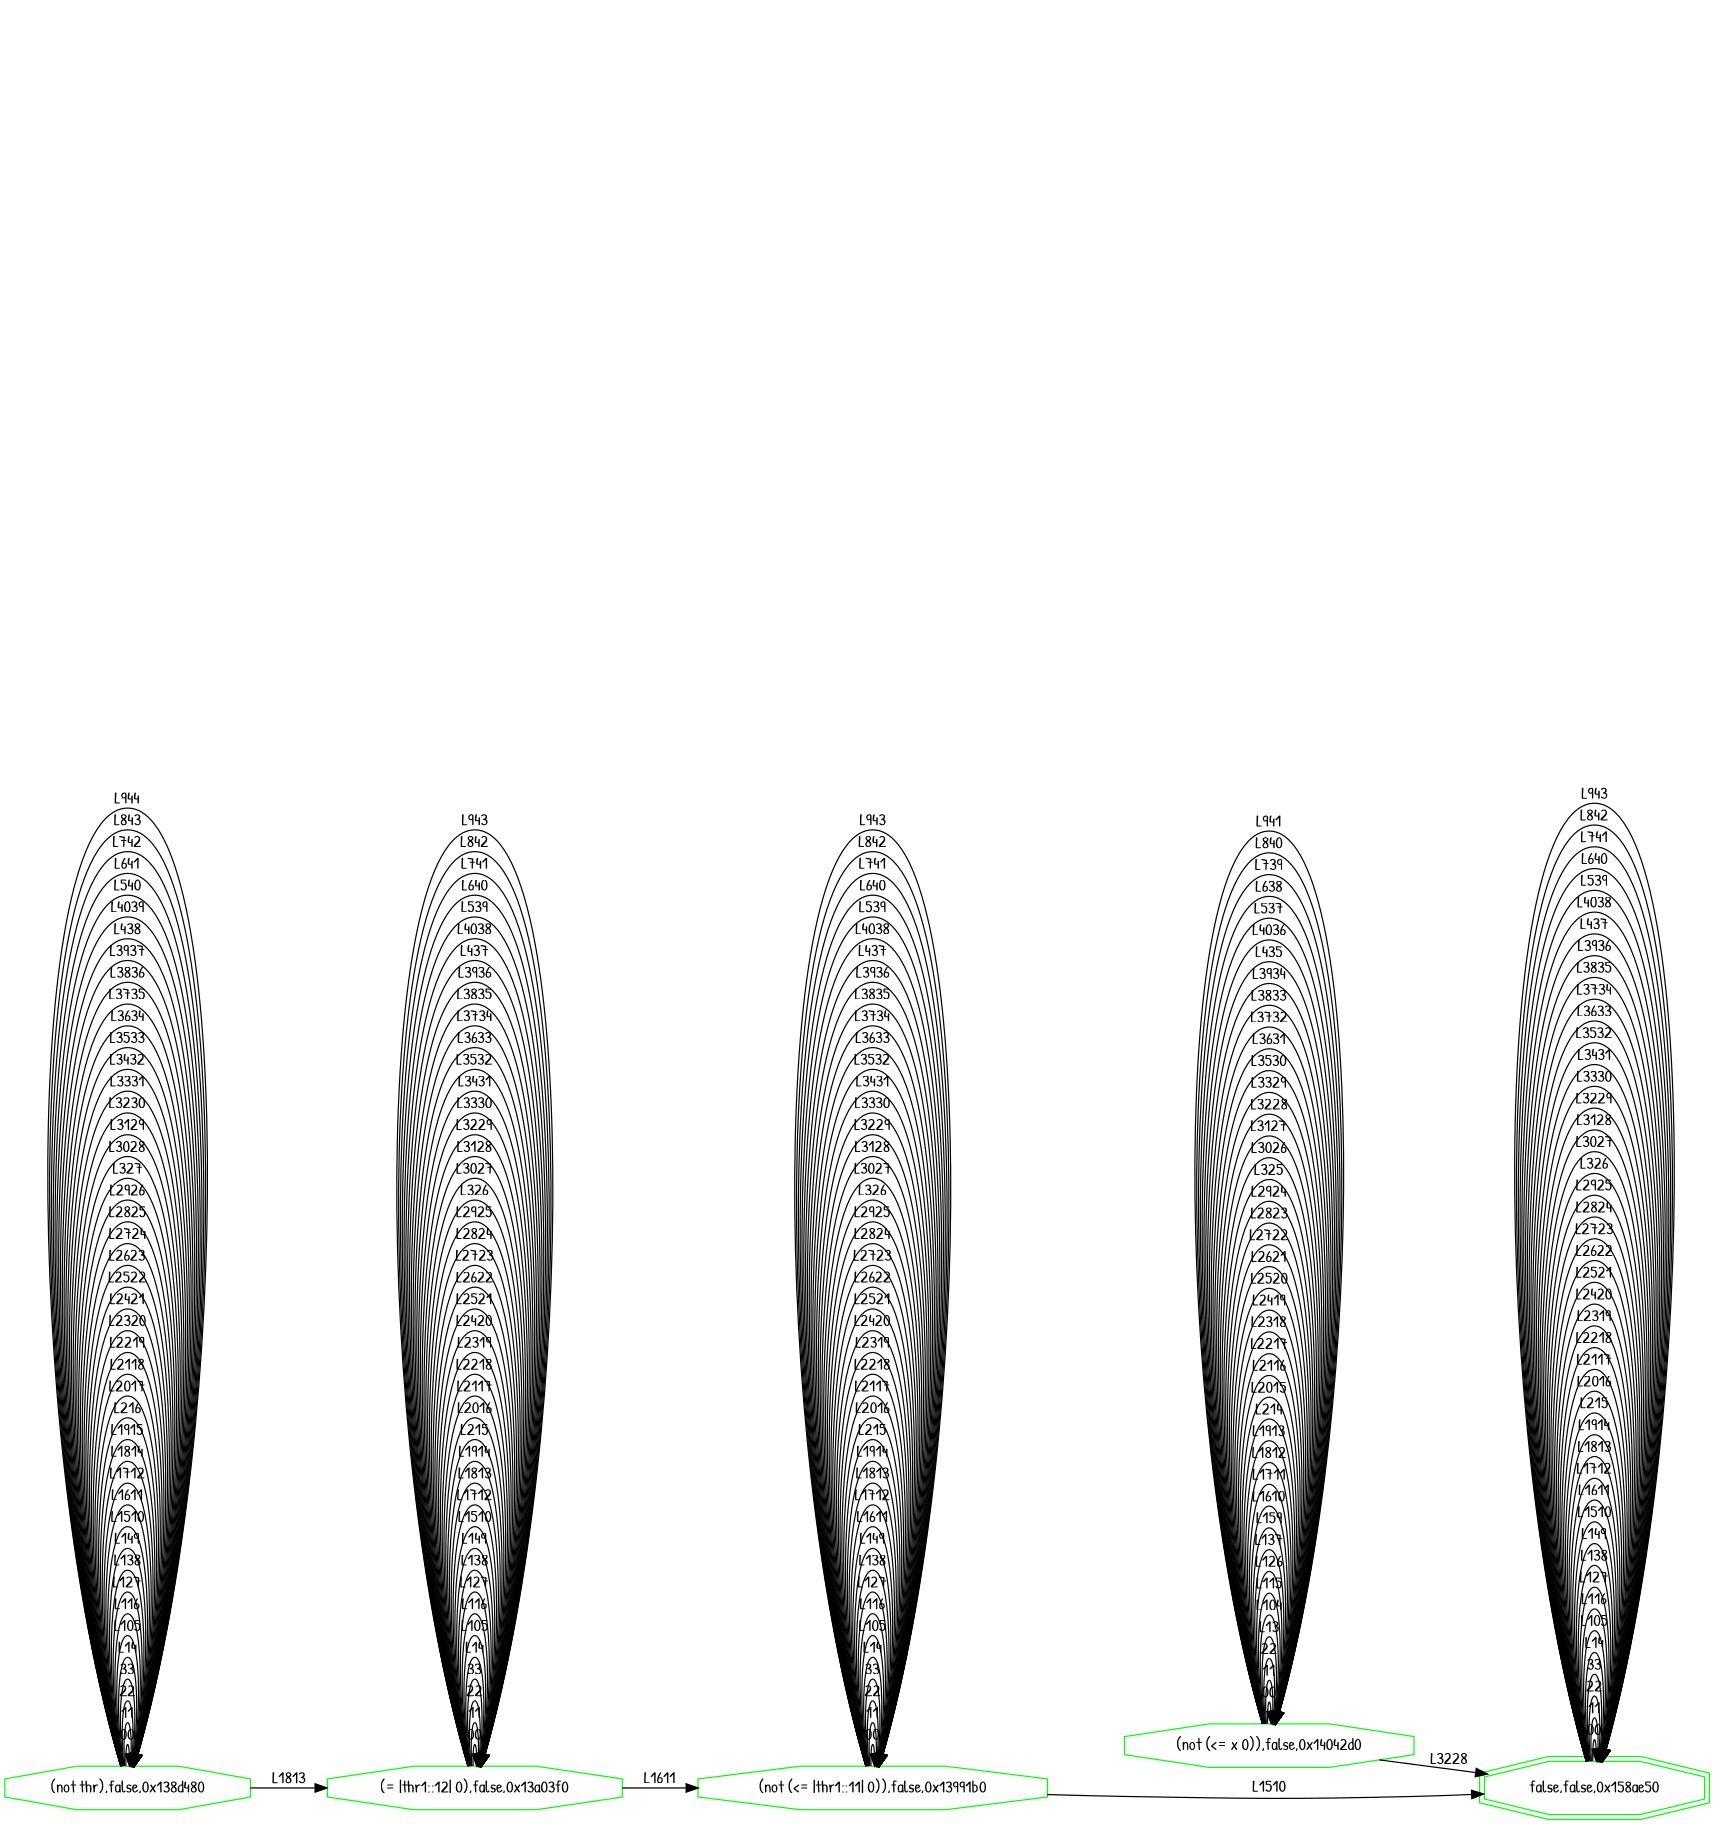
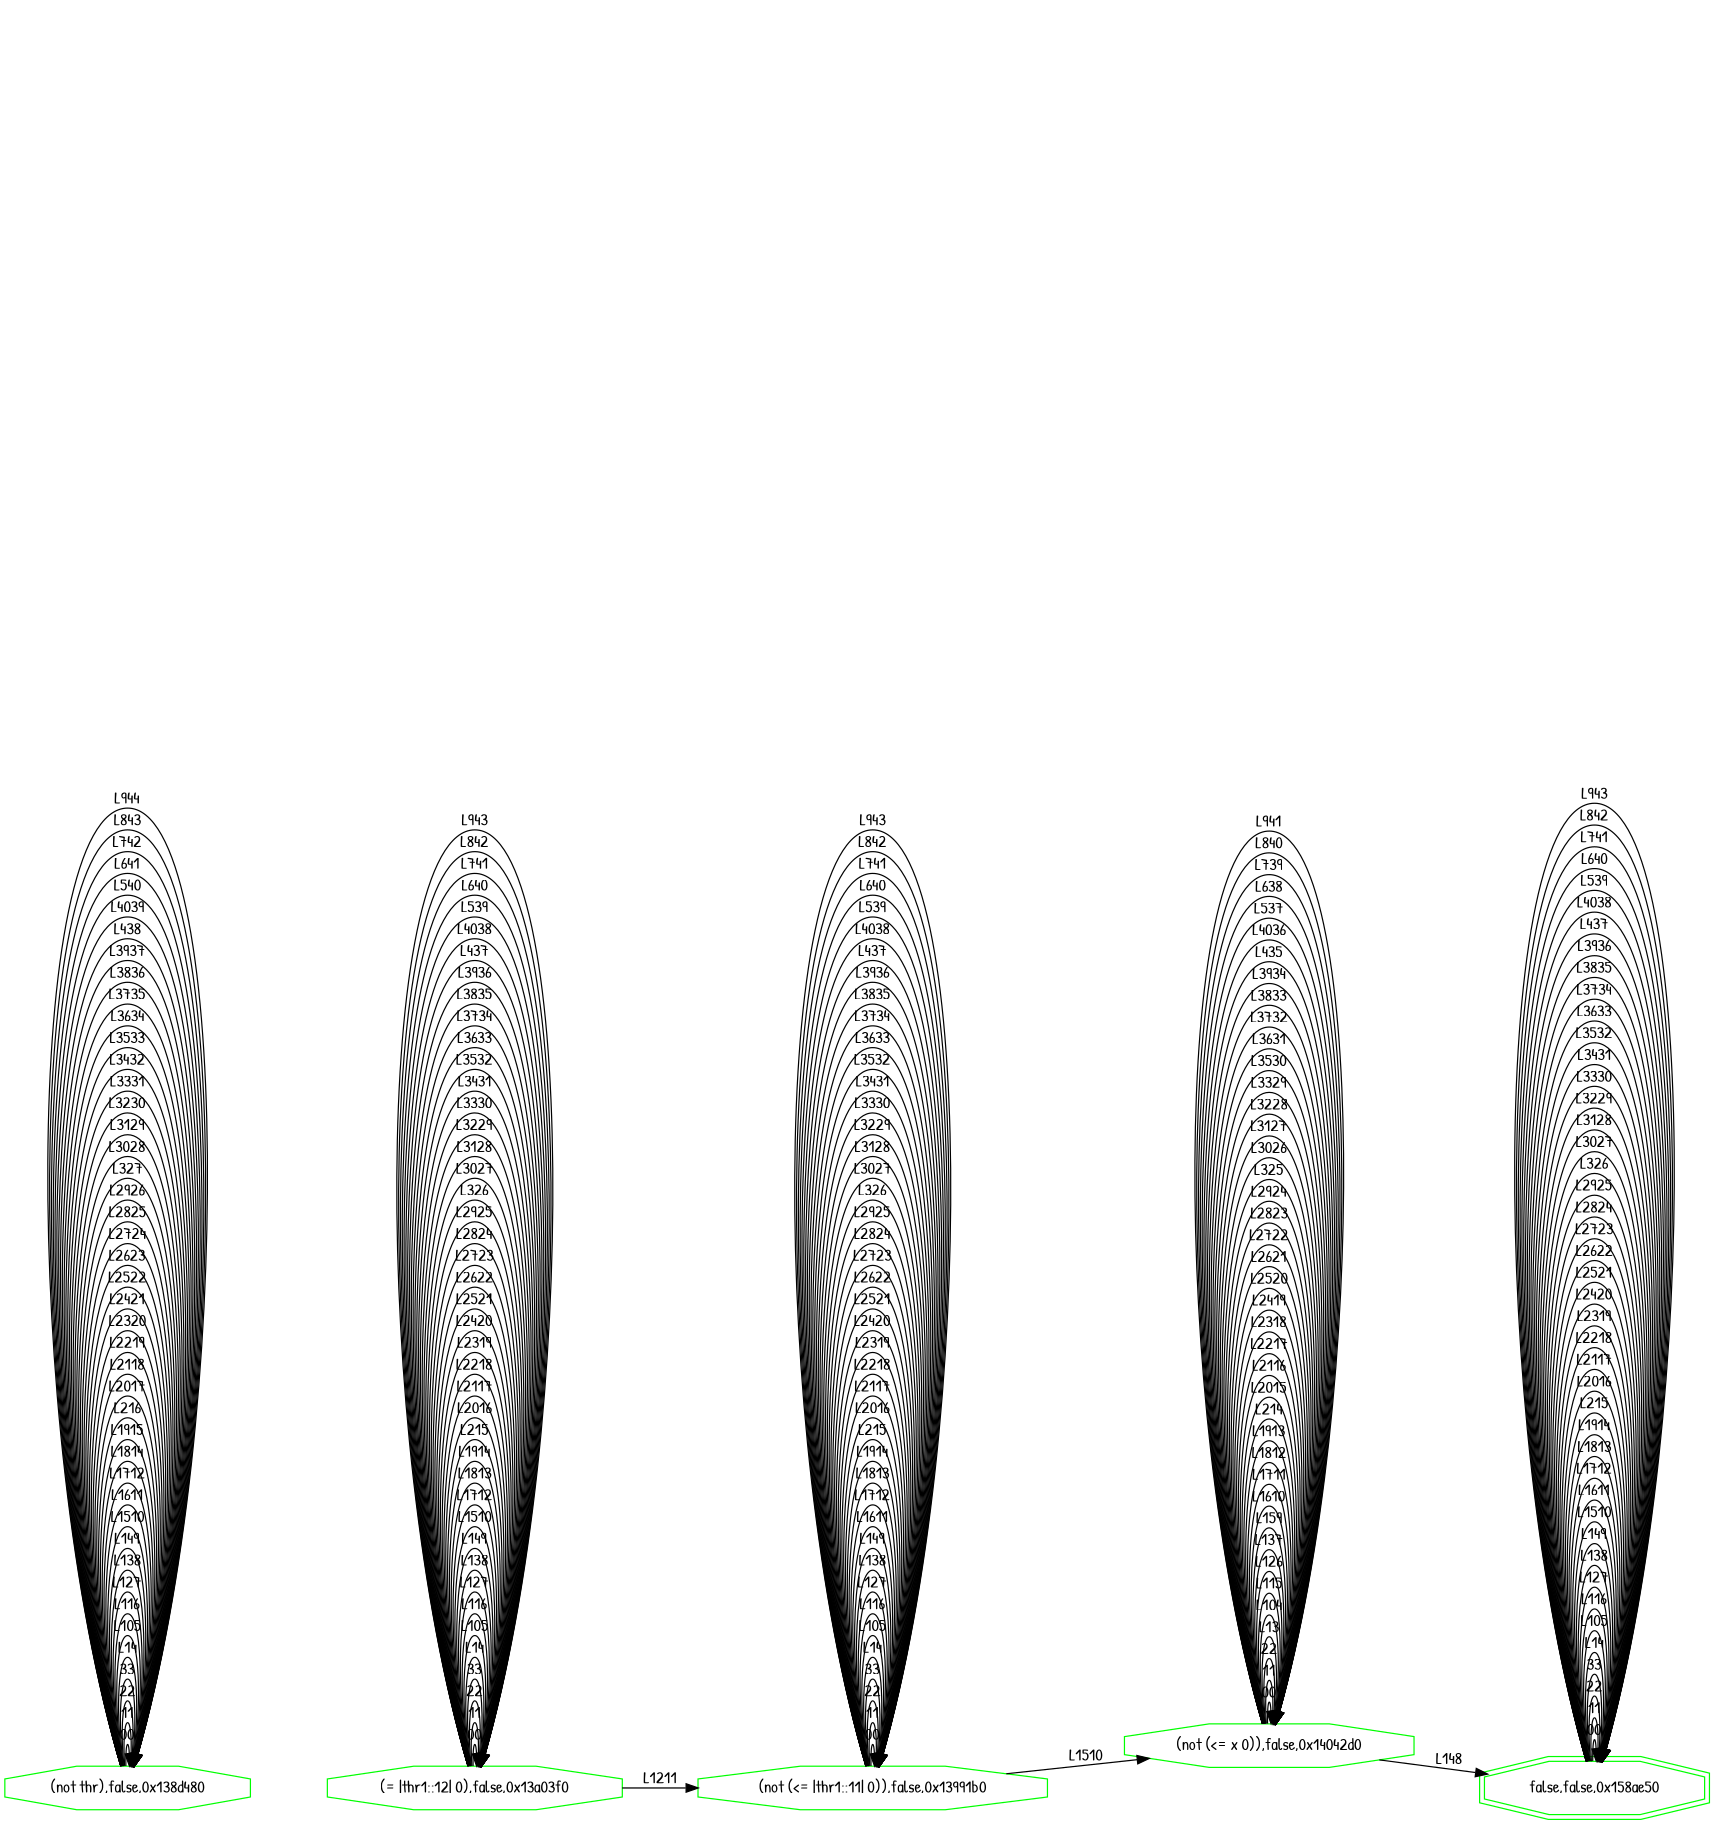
edge "(not (<= x 0)),false,0x14042d0" -> "false,false,0x158ae50": label "L3228" -> "L148"
edge "(= |thr1::12| 0),false,0x13a03f0" -> "(not (<= |thr1::11| 0)),false,0x13991b0": label "L1611" -> "L1211"
edge "(not thr),false,0x138d480" -> "(= |thr1::12| 0),false,0x13a03f0": removed, label "L1813"
edge "(not (<= |thr1::11| 0)),false,0x13991b0" -> "false,false,0x158ae50": now "(not (<= |thr1::11| 0)),false,0x13991b0" -> "(not (<= x 0)),false,0x14042d0"
